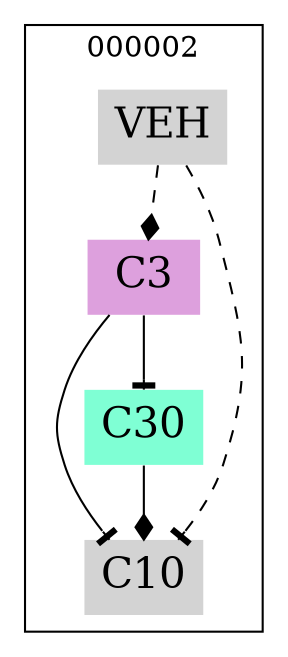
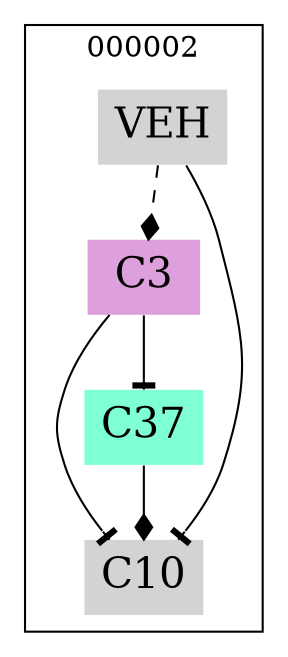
edge "VEH" -> "C10": style dashed -> solid
node "C30": label "C30" -> "C37"
